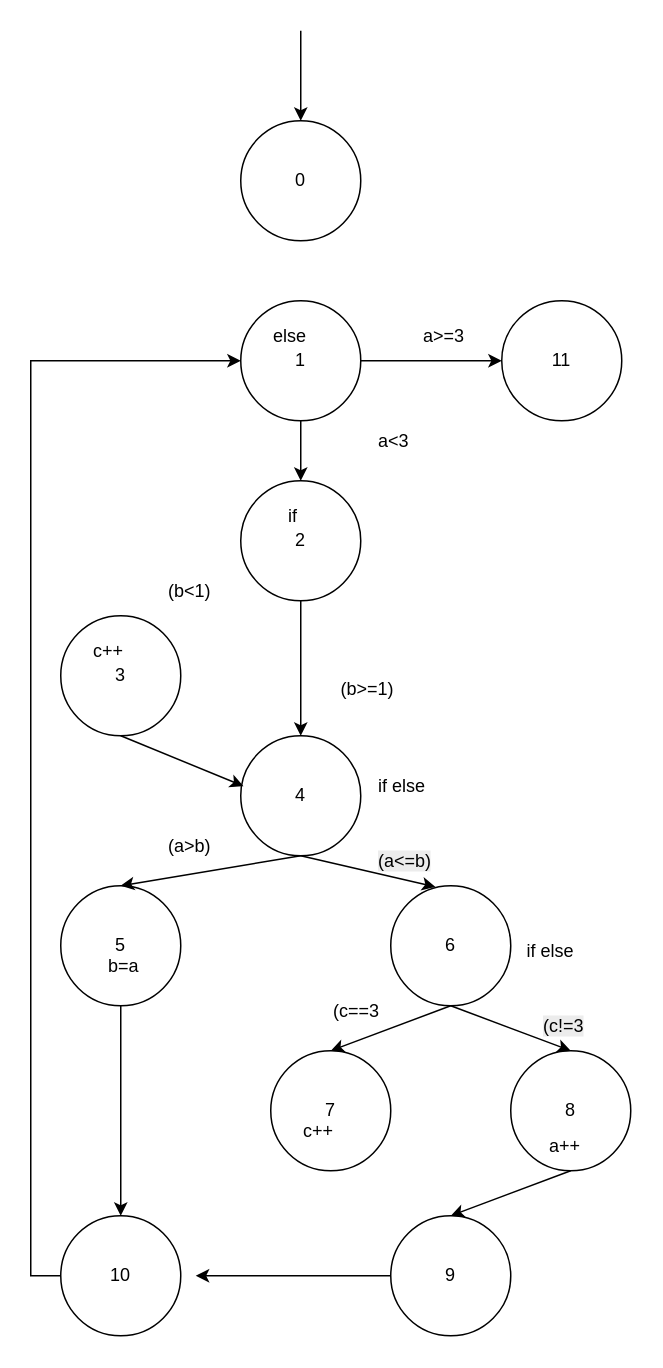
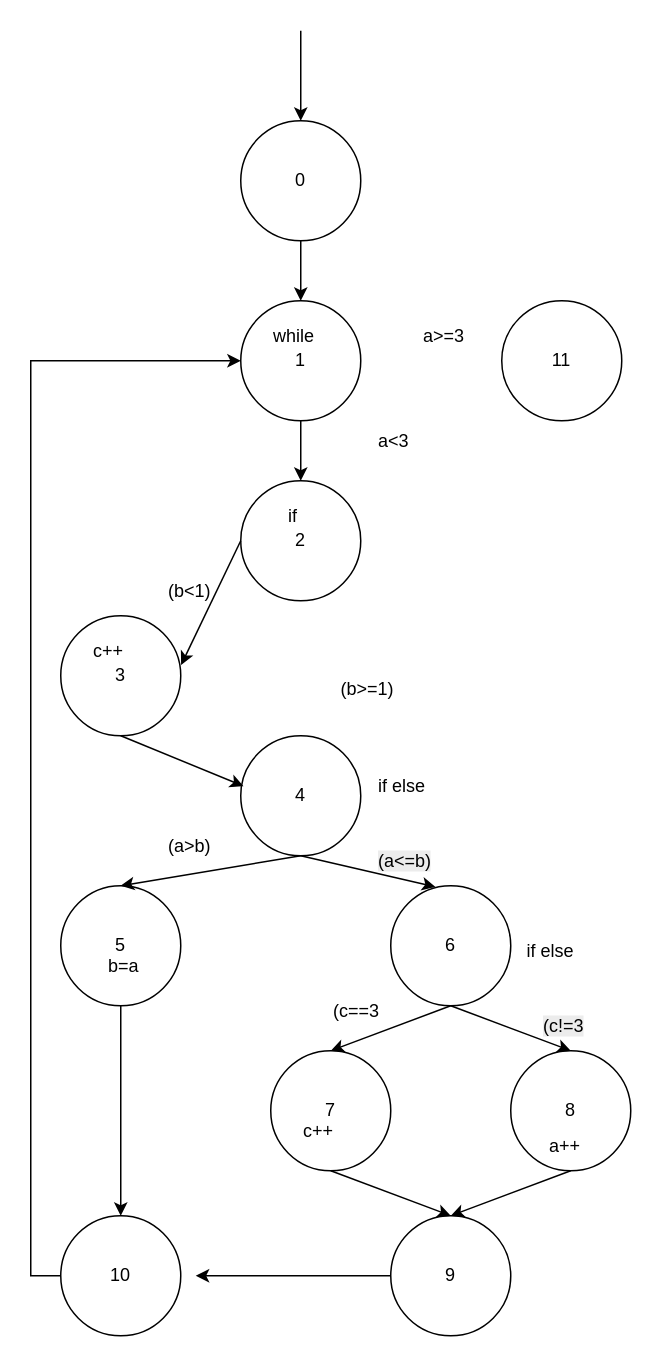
edge "0" -> "1": added
node "else": label "else" -> "while"
edge "1" -> "11": removed
edge "2" -> "3": added
edge "2" -> "4": removed
edge "7" -> "9": added
